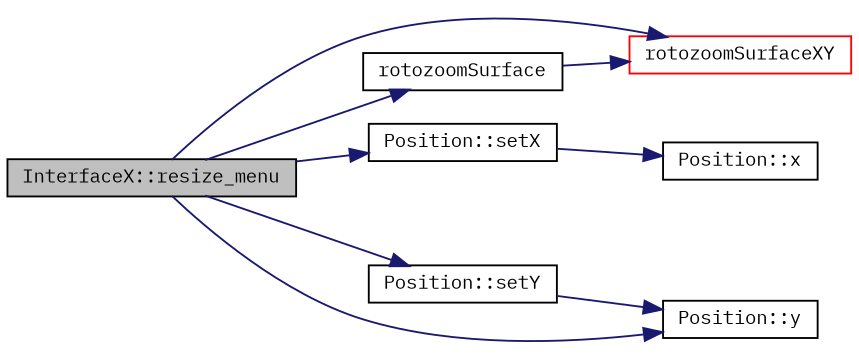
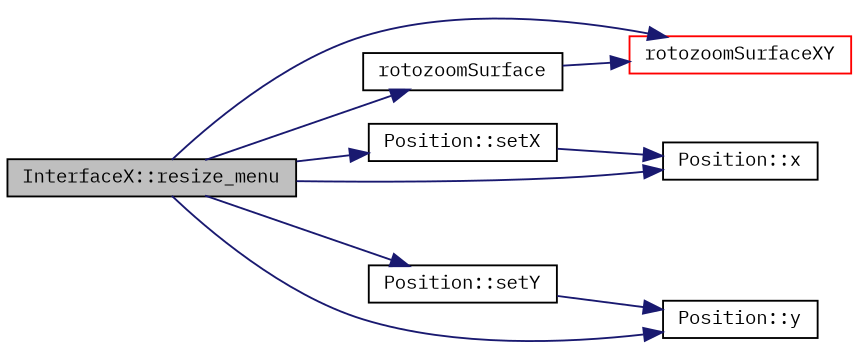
edge "InterfaceX::resize_menu" -> "Position::x": added
